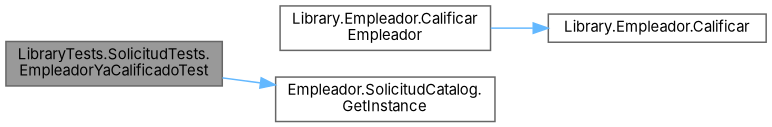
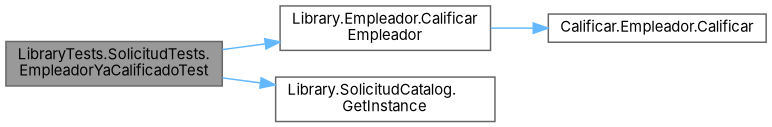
node "Library.Empleador.Calificar": label "Library.Empleador.Calificar" -> "Calificar.Empleador.Calificar"
edge "LibraryTests.SolicitudTests. EmpleadorYaCalificadoTest" -> "Library.Empleador.Calificar Empleador": added
node "Empleador.SolicitudCatalog. GetInstance": label "Empleador.SolicitudCatalog. GetInstance" -> "Library.SolicitudCatalog. GetInstance"
